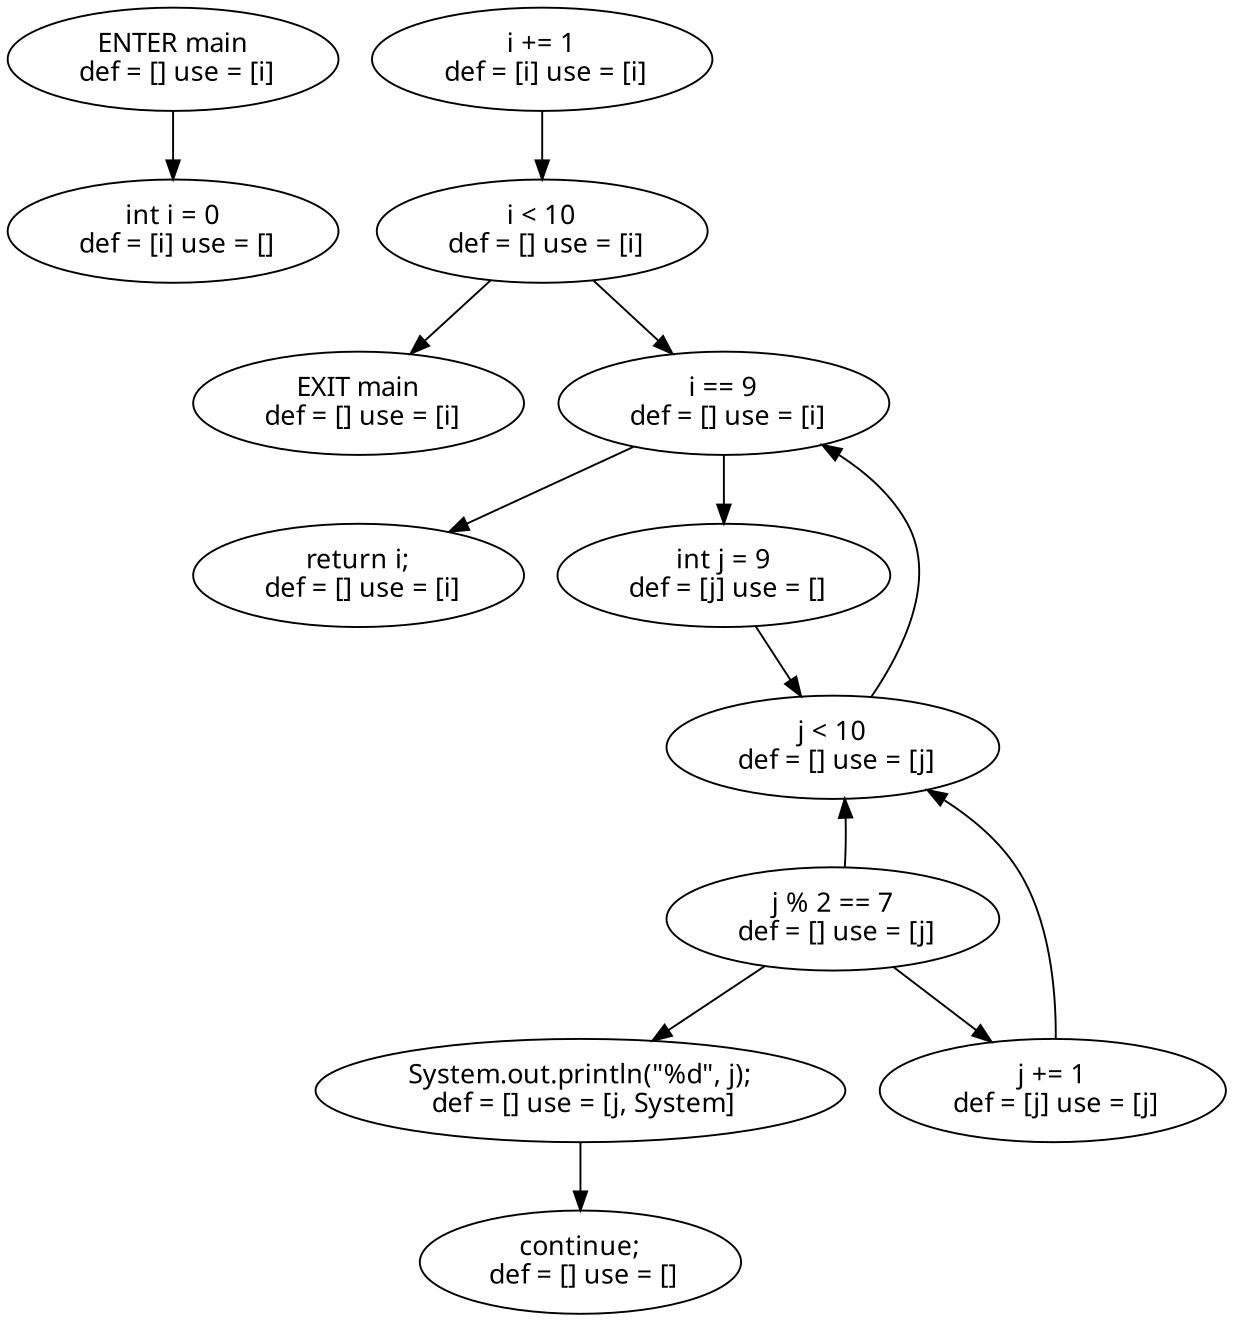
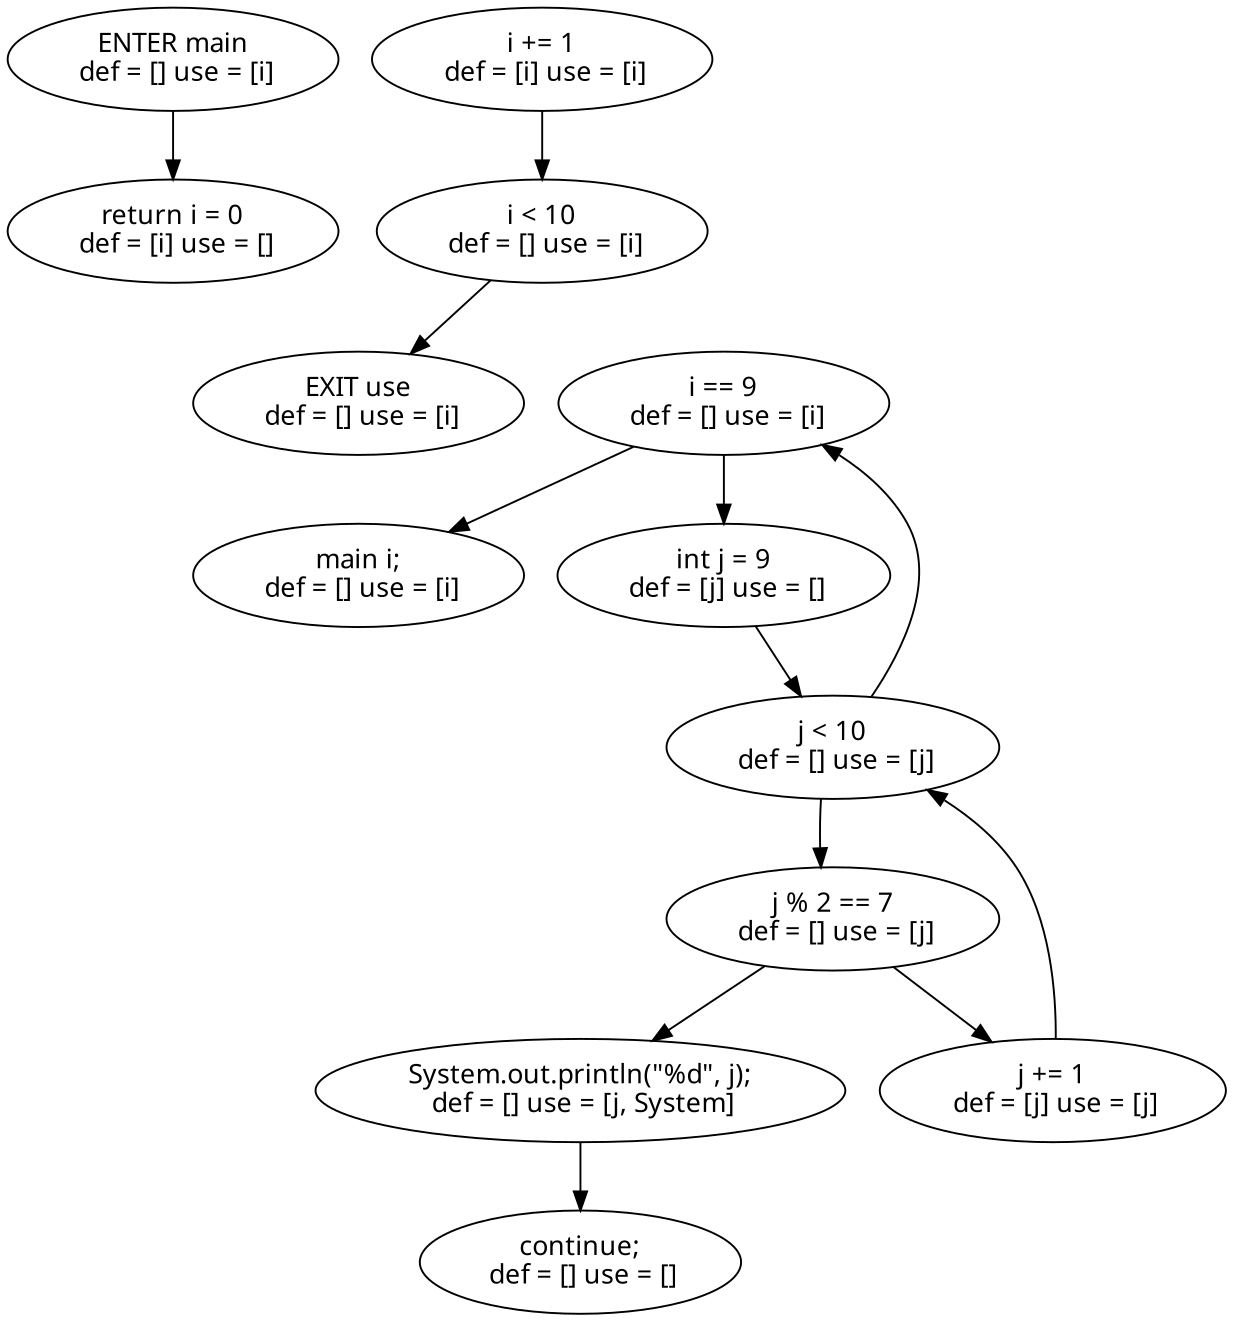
node "int i = 0 def = [i] use = []": label "int i = 0 def = [i] use = []" -> "return i = 0 def = [i] use = []"
edge "i < 10 def = [] use = [i]" -> "i == 9 def = [] use = [i]": removed
node "EXIT main def = [] use = [i]": label "EXIT main def = [] use = [i]" -> "EXIT use def = [] use = [i]"
node "return i; def = [] use = [i]": label "return i; def = [] use = [i]" -> "main i; def = [] use = [i]"
edge "j % 2 == 7 def = [] use = [j]" -> "j < 10 def = [] use = [j]": reversed
